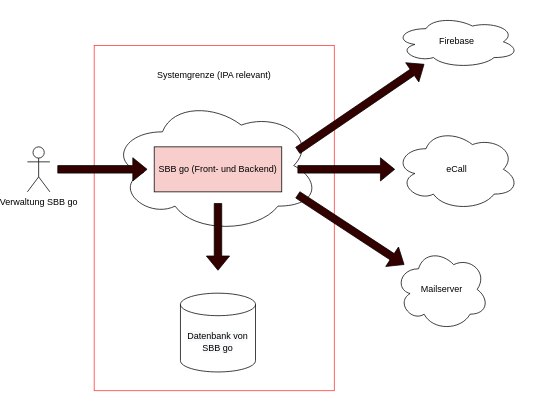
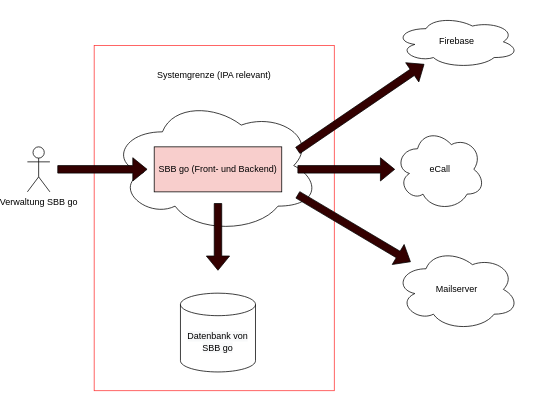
node "eCall": size 124x83 -> 90x83
node "Mailserver": size 94x83 -> 124x83
